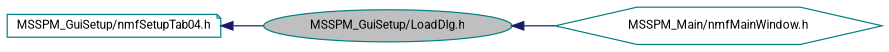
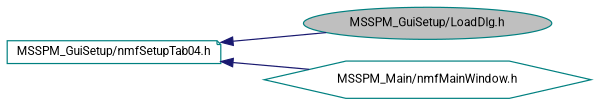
edge "MSSPM_Main/nmfMainWindow.h" -> "MSSPM_GuiSetup/LoadDlg.h": now "MSSPM_Main/nmfMainWindow.h" -> "MSSPM_GuiSetup/nmfSetupTab04.h"
